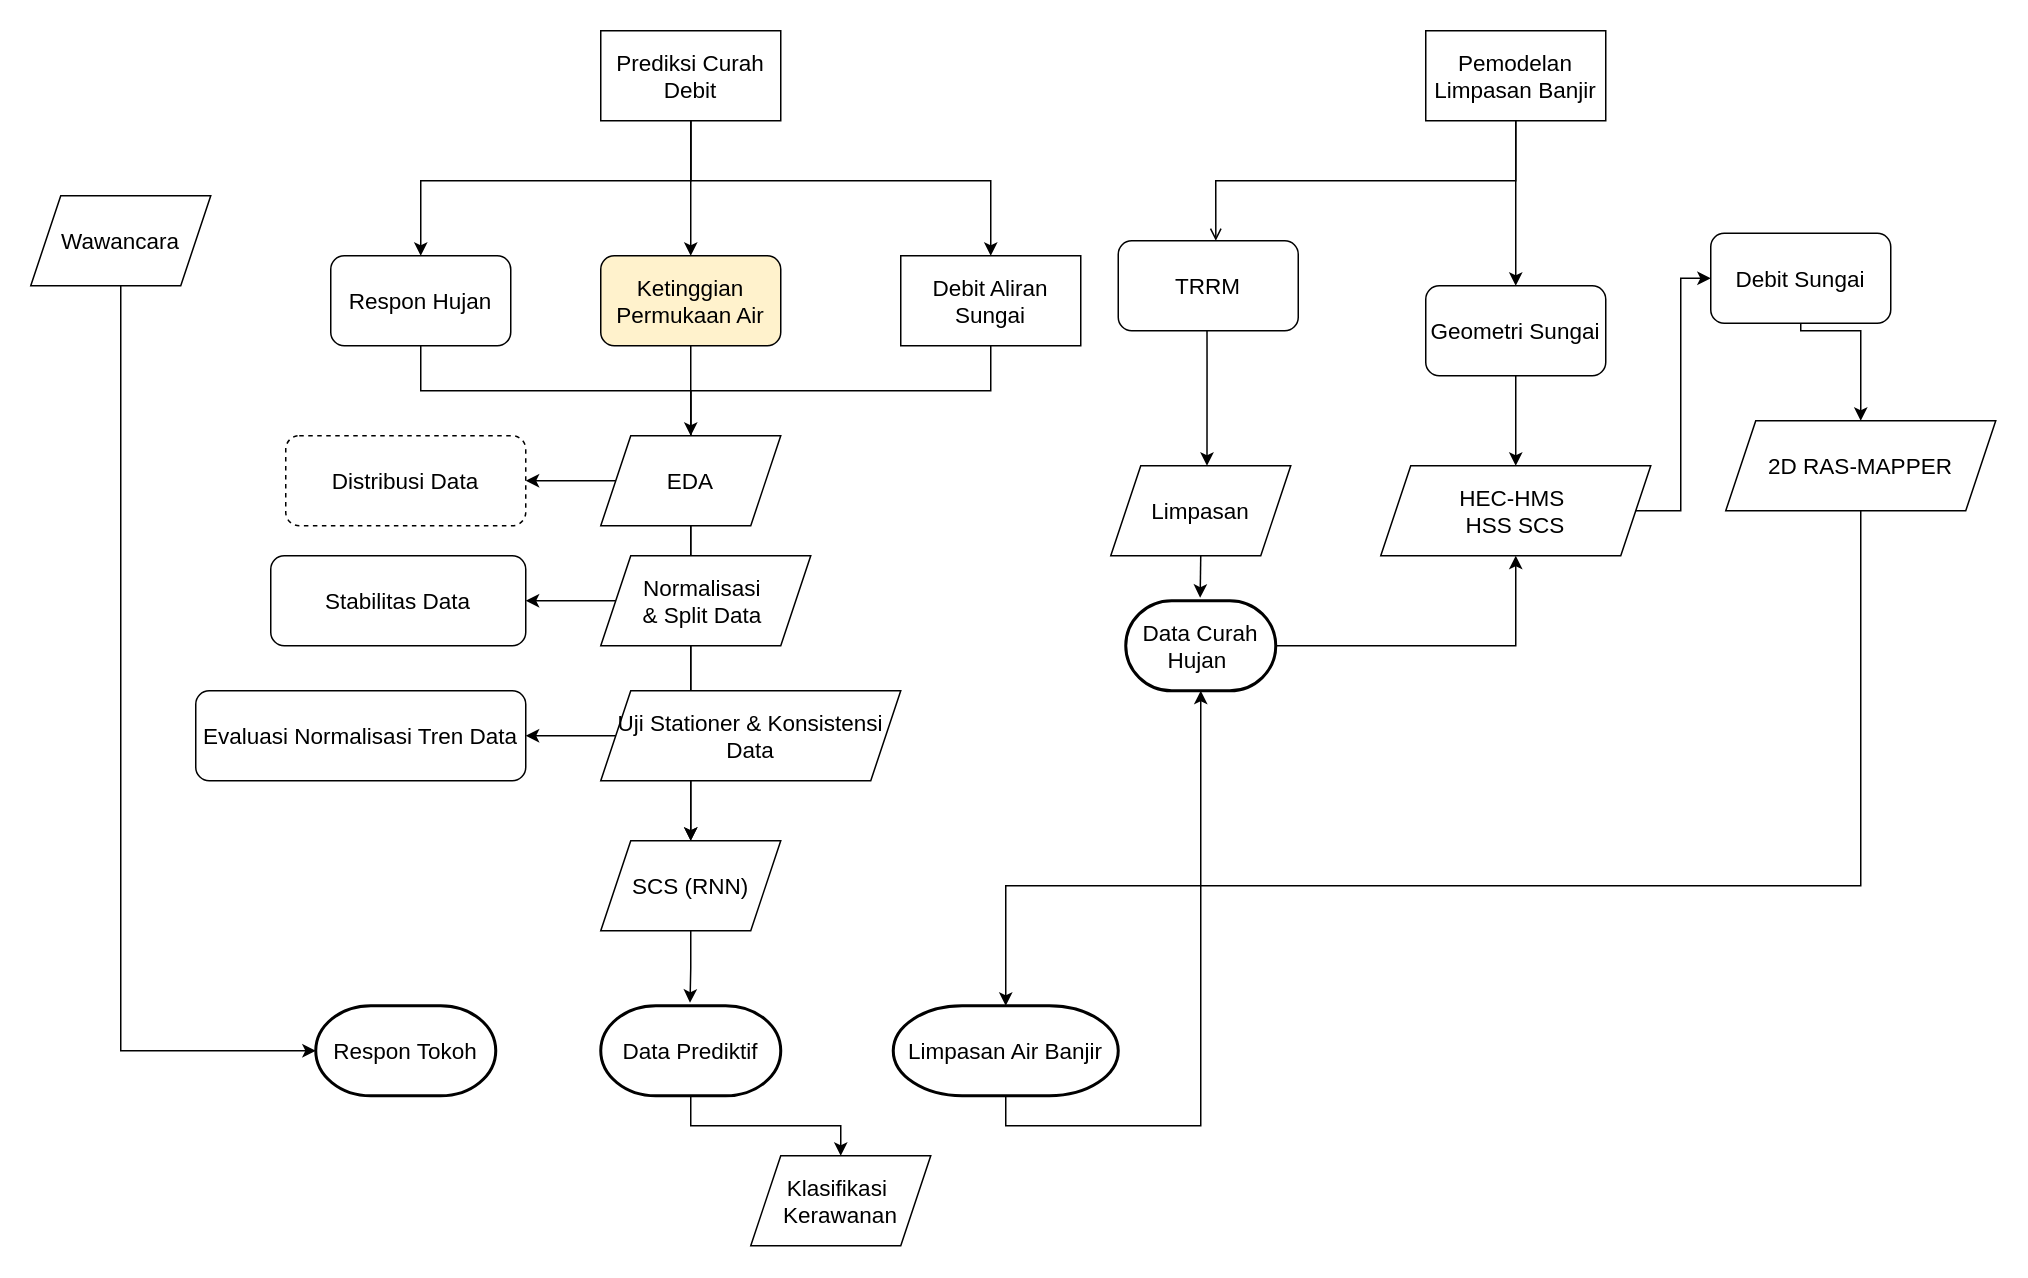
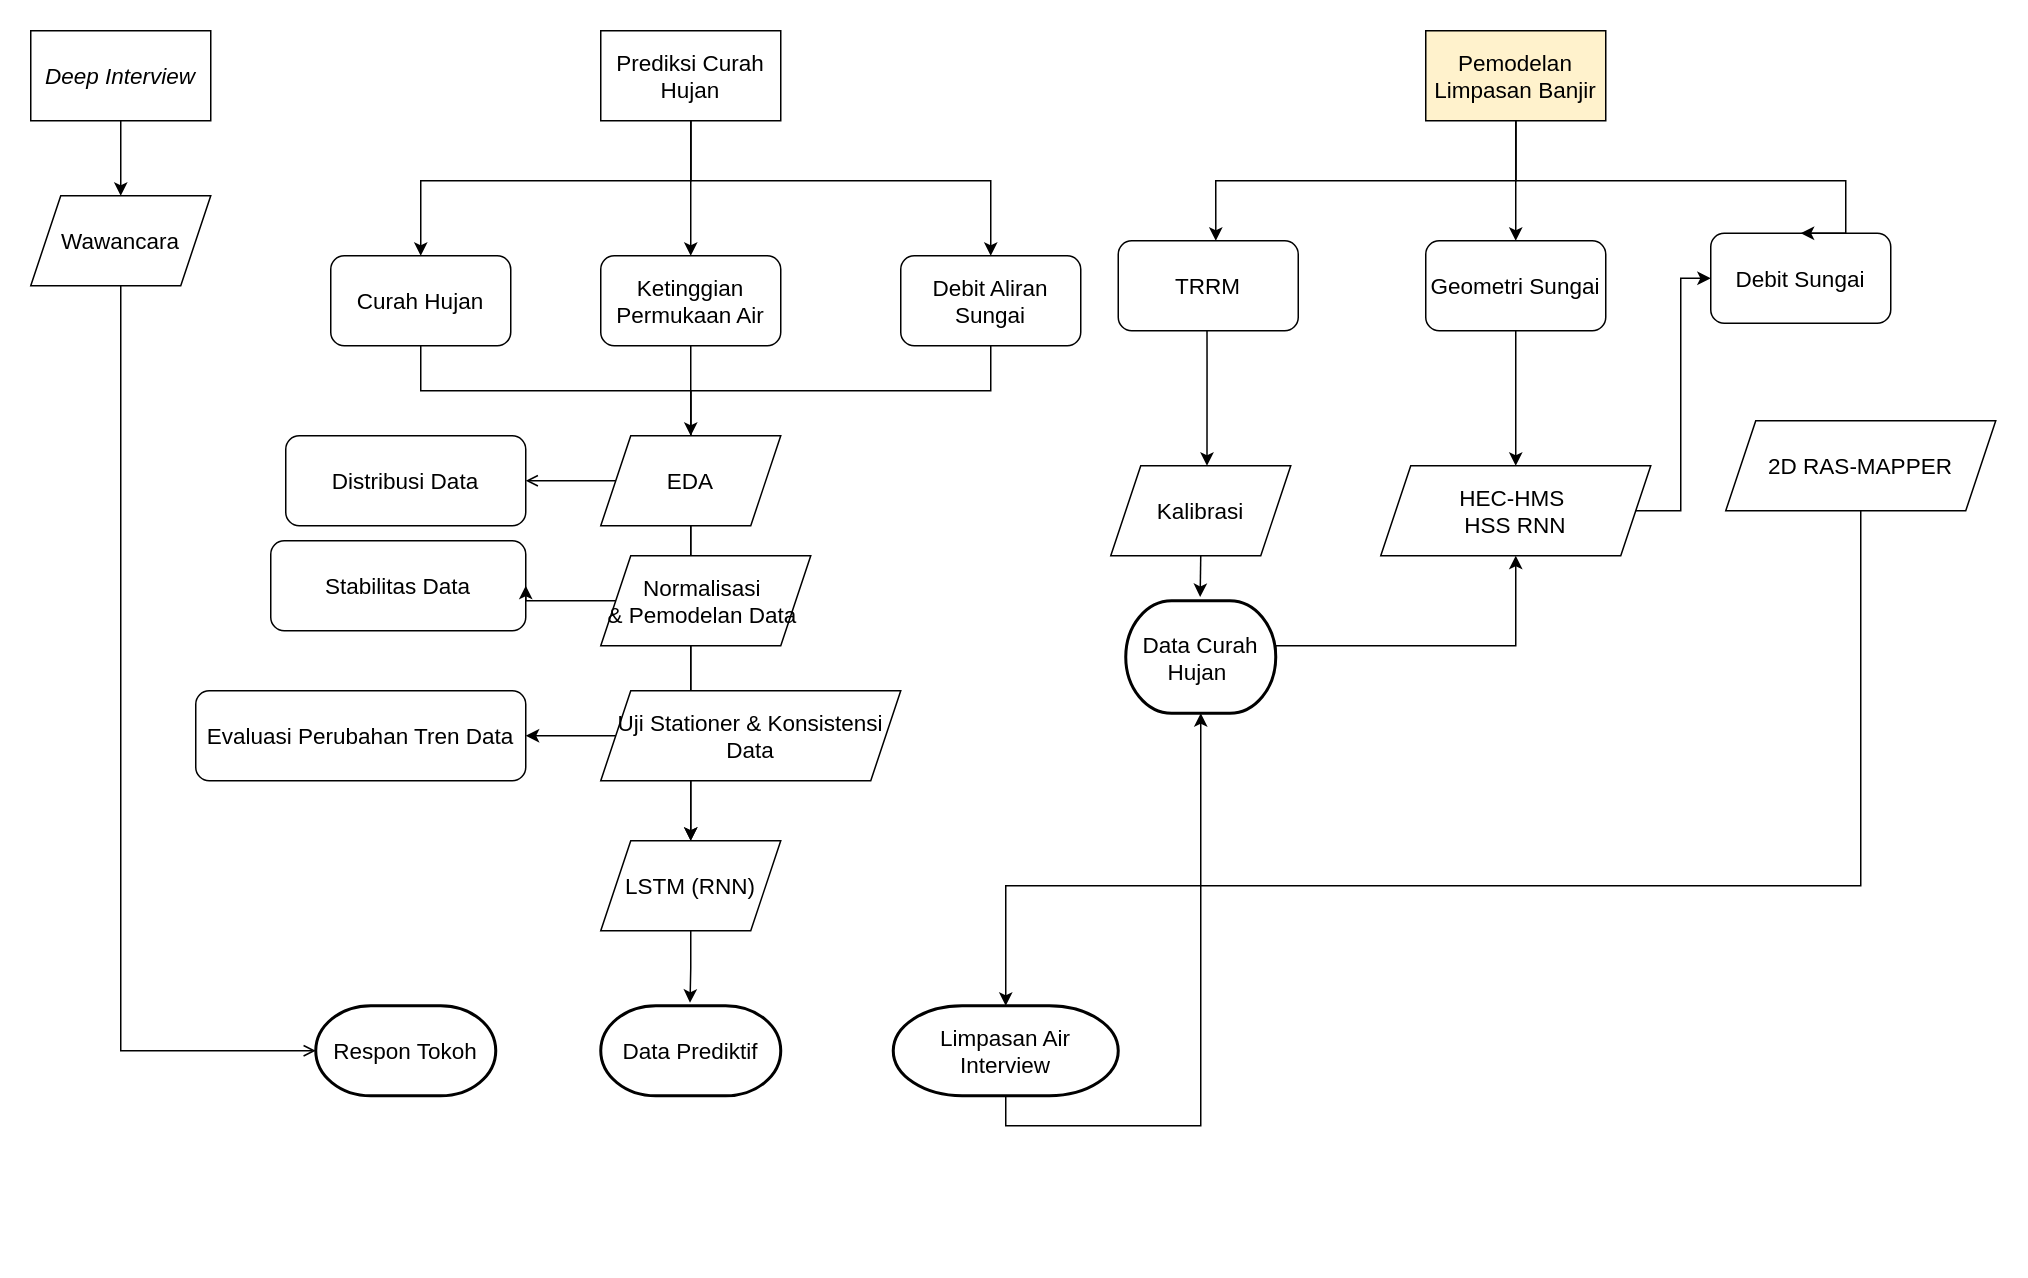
node "Deep Interview": added
node "Prediksi Curah Debit": label "Prediksi Curah Debit" -> "Prediksi Curah Hujan"
node "Pemodelan Limpasan Banjir": fillcolor #ffffff -> #fff2cc
edge "Deep Interview" -> "Wawancara": added
edge "Pemodelan Limpasan Banjir" -> "Debit Sungai": added
edge "Pemodelan Limpasan Banjir" -> "TRRM": arrowhead open -> classic
node "Respon Hujan": label "Respon Hujan" -> "Curah Hujan"
node "Ketinggian Permukaan Air": fillcolor #fff2cc -> #ffffff
node "Debit Aliran Sungai": shape rectangle -> rounded rectangle
node "Geometri Sungai": moved (1516, 331) -> (1516, 286)
edge "Debit Sungai" -> "2D RAS-MAPPER": removed
node "Distribusi Data": style dashed -> solid
edge "EDA" -> "Distribusi Data": arrowhead classic -> open
node "Limpasan": label "Limpasan" -> "Kalibrasi"
node "HEC-HMS HSS SCS": label "HEC-HMS HSS SCS" -> "HEC-HMS HSS RNN"
node "Stabilitas Data": moved (398, 601) -> (398, 586)
node "Normalisasi & Split Data": label "Normalisasi & Split Data" -> "Normalisasi & Pemodelan Data"
node "Data Curah Hujan": size 150x90 -> 150x113
node "Evaluasi Normalisasi Tren Data": label "Evaluasi Normalisasi Tren Data" -> "Evaluasi Perubahan Tren Data"
node "SCS (RNN)": label "SCS (RNN)" -> "LSTM (RNN)"
edge "Wawancara" -> "Respon Tokoh": arrowhead classic -> open
node "Limpasan Air Banjir": label "Limpasan Air Banjir" -> "Limpasan Air Interview"
edge "Data Prediktif" -> "Klasifikasi Kerawanan": removed
node "Klasifikasi Kerawanan": removed
